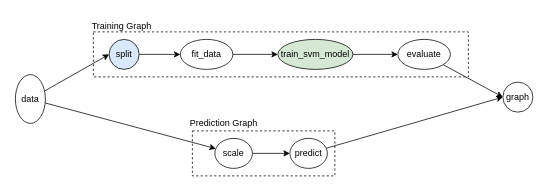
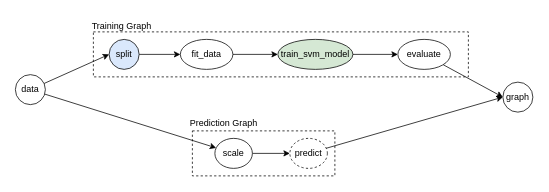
node "data": size 30x49 -> 30x30
node "predict": style solid -> dashed
